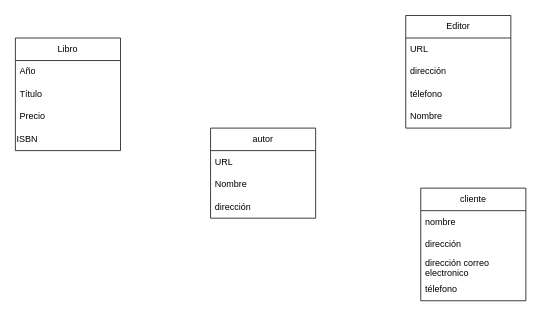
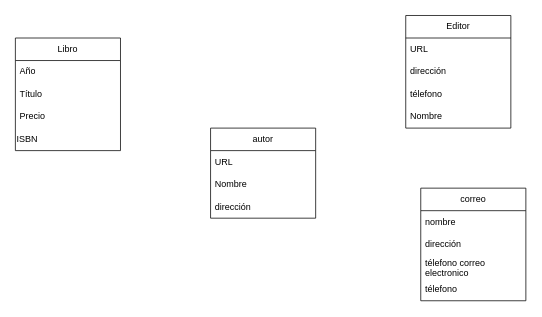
node "cliente": label "cliente" -> "correo"
node "dirección correo electronico": label "dirección correo electronico" -> "télefono correo electronico"
